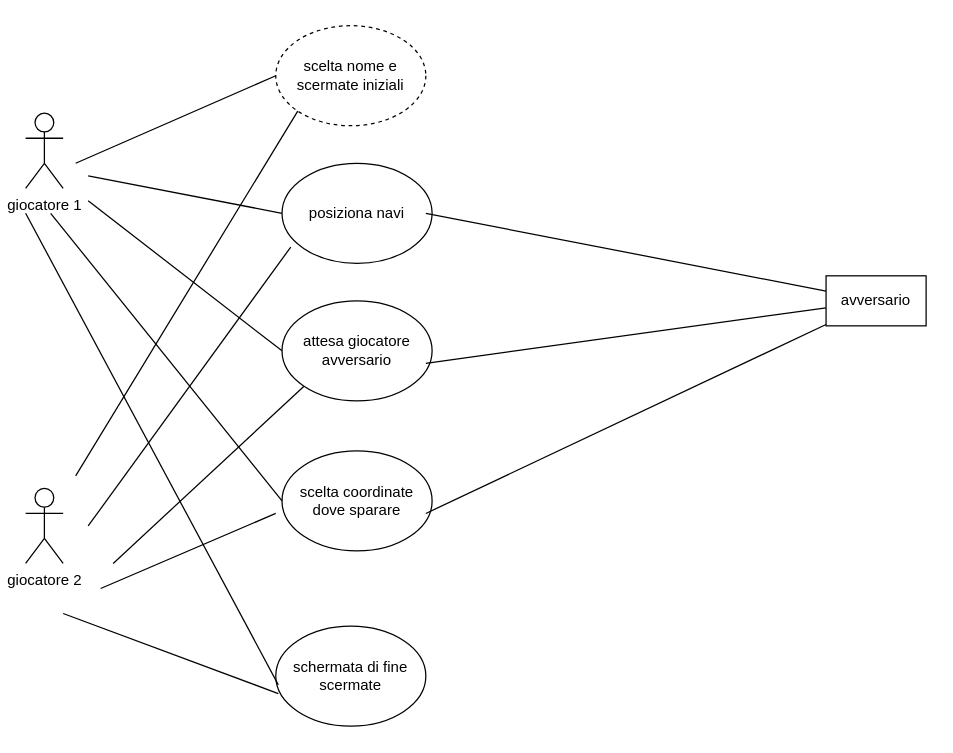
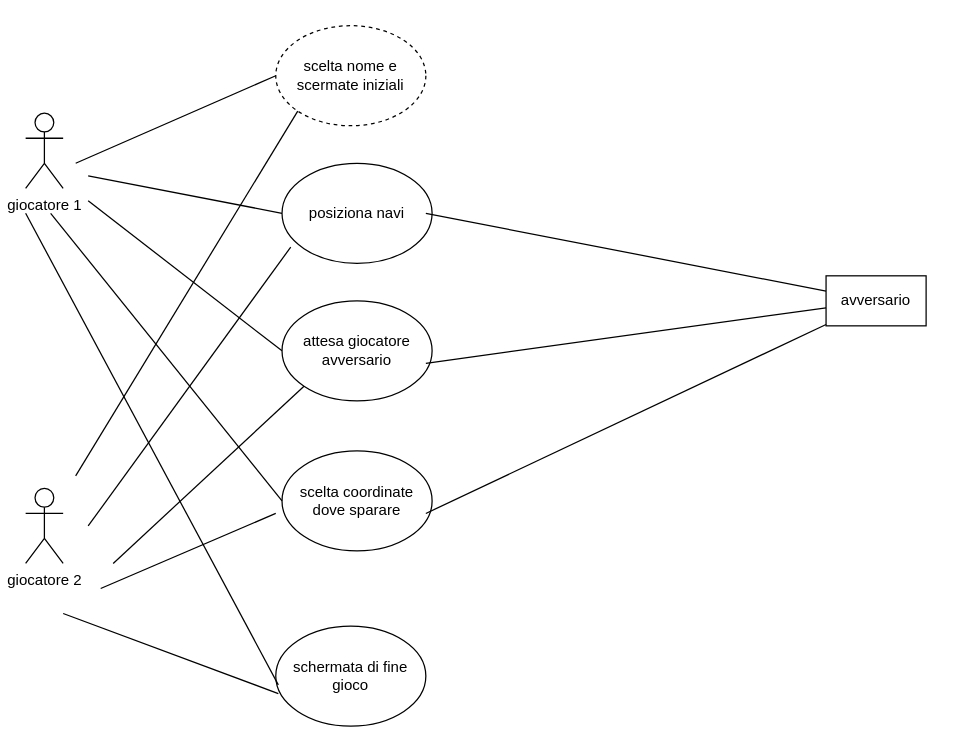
node "schermata di fine scermate": label "schermata di fine scermate" -> "schermata di fine gioco"
